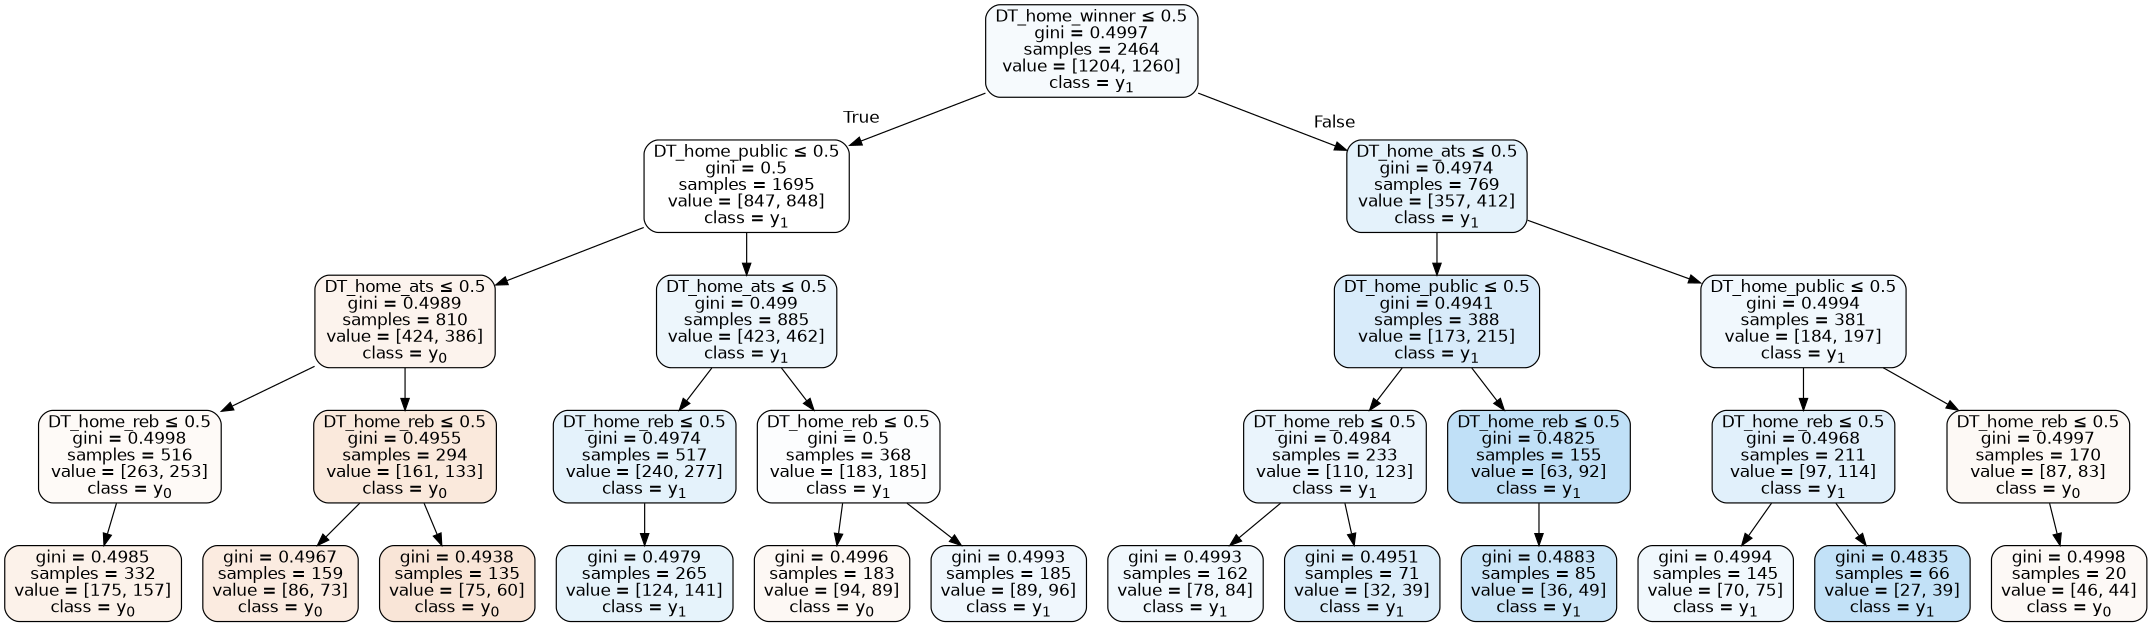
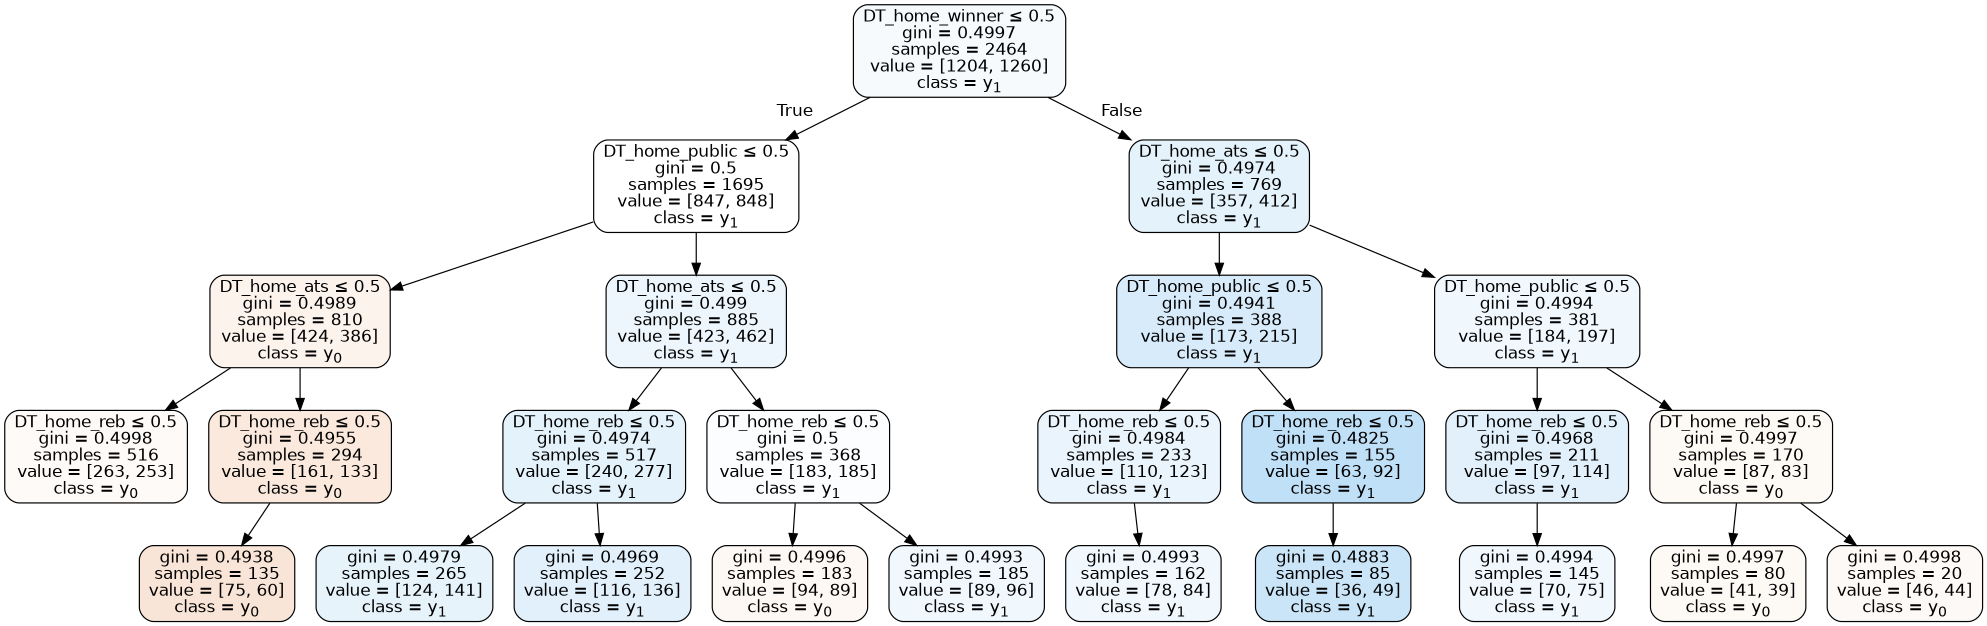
node "gini = 0.4985": removed
node "gini = 0.4967": removed
node "gini = 0.4969": added
node "gini = 0.4951": removed
node "gini = 0.4997": added
node "gini = 0.4835": removed
